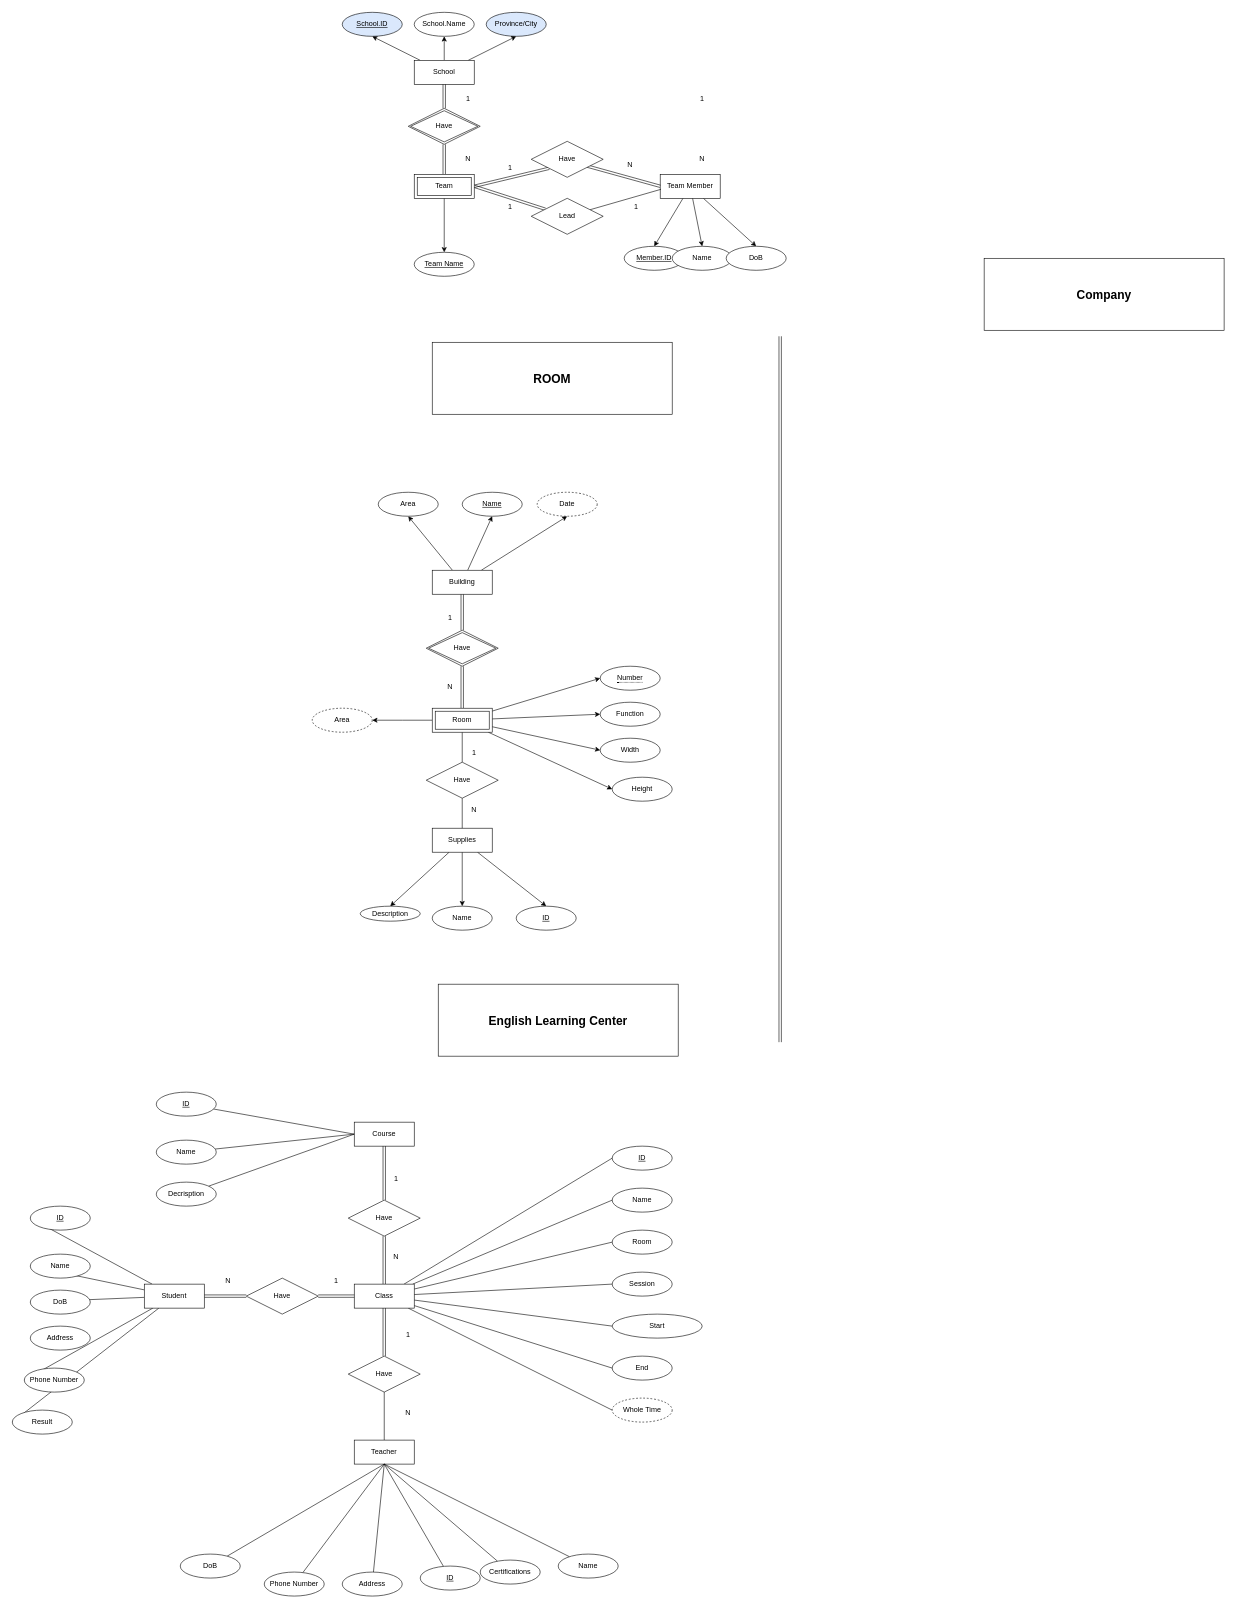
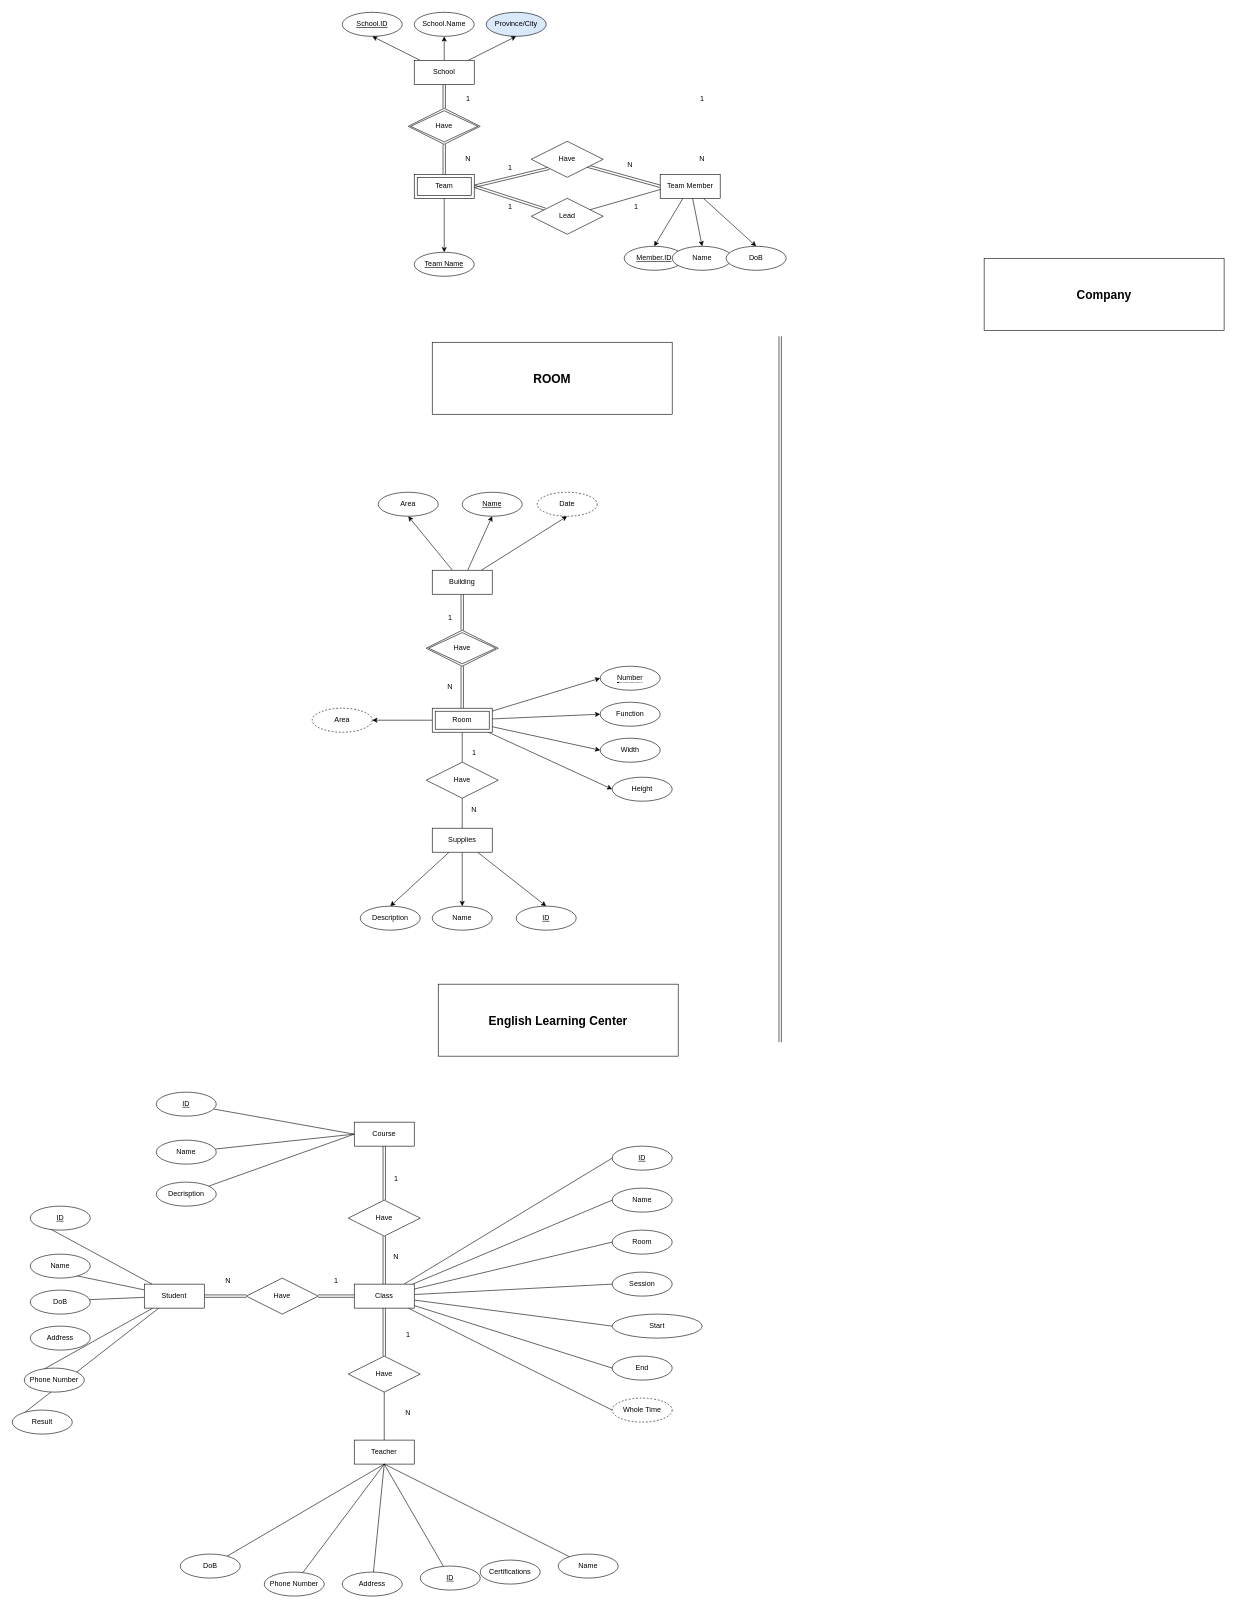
node "School.ID": fillcolor #dae8fc -> #ffffff
node "Description": size 60x15 -> 60x24
edge "Teacher" -- "Certifications": removed
